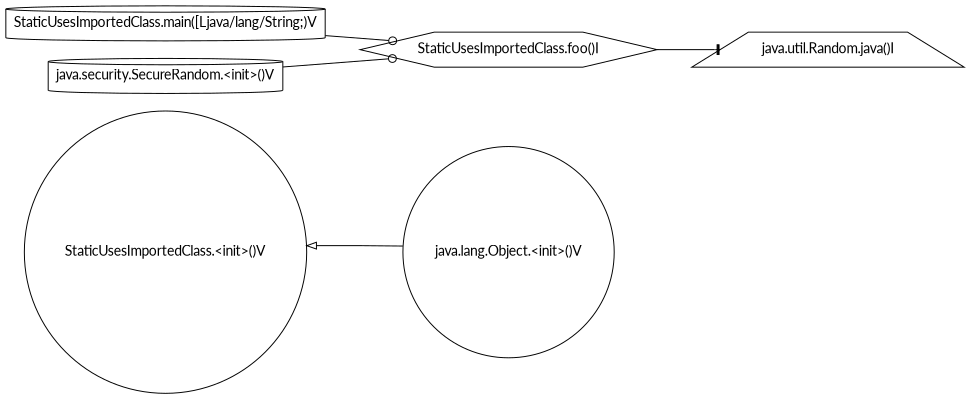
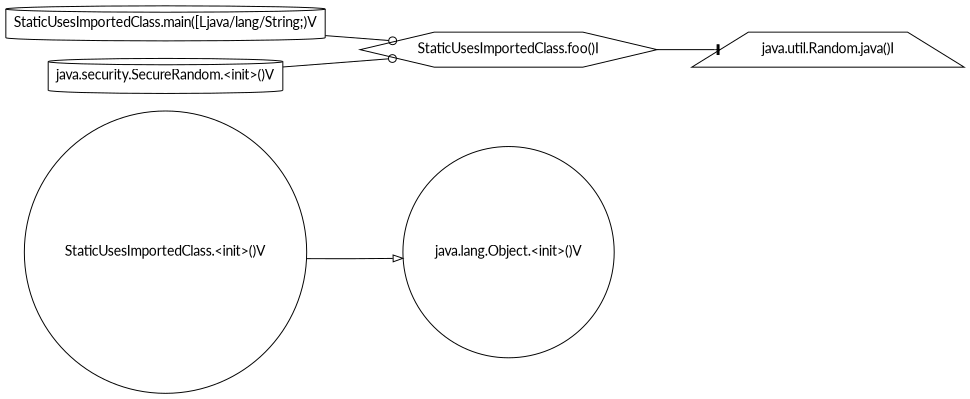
edge "java.lang.Object.<init>()V" -> "StaticUsesImportedClass.<init>()V": reversed
